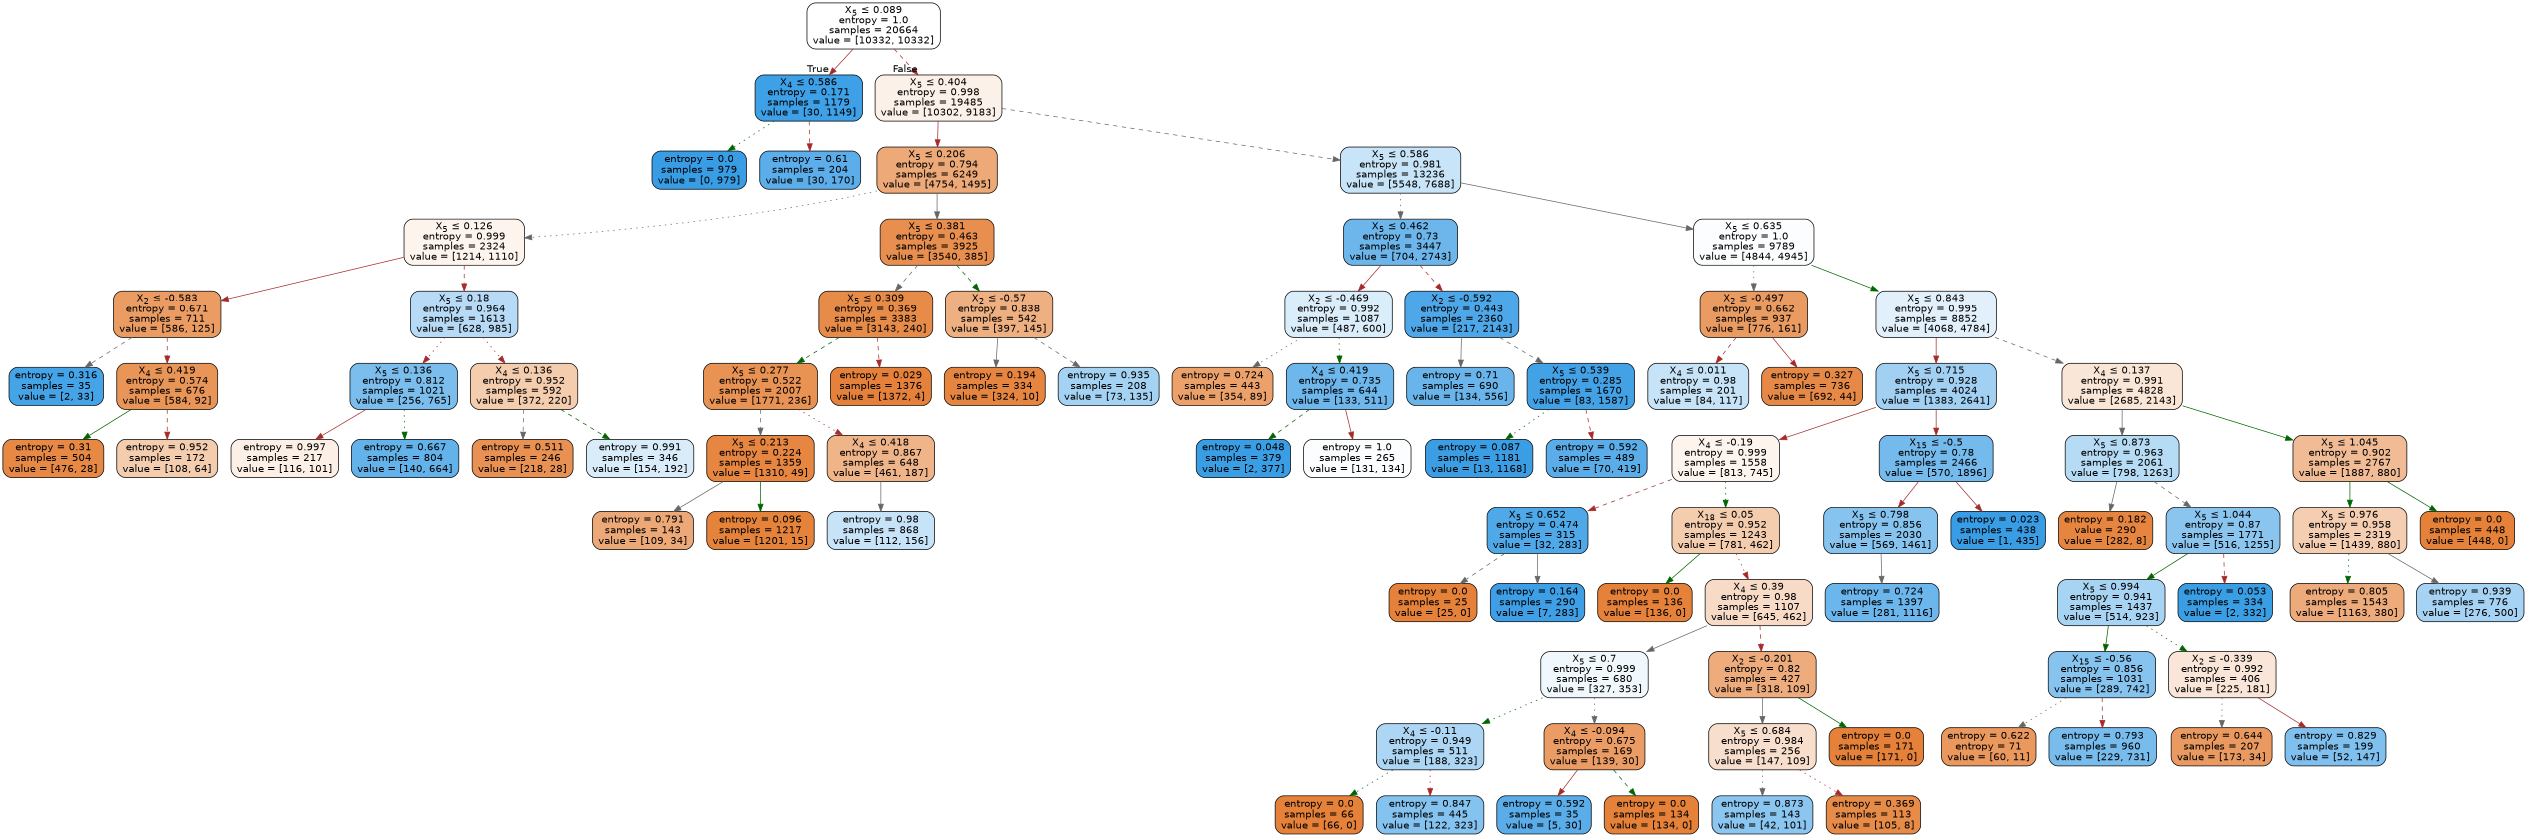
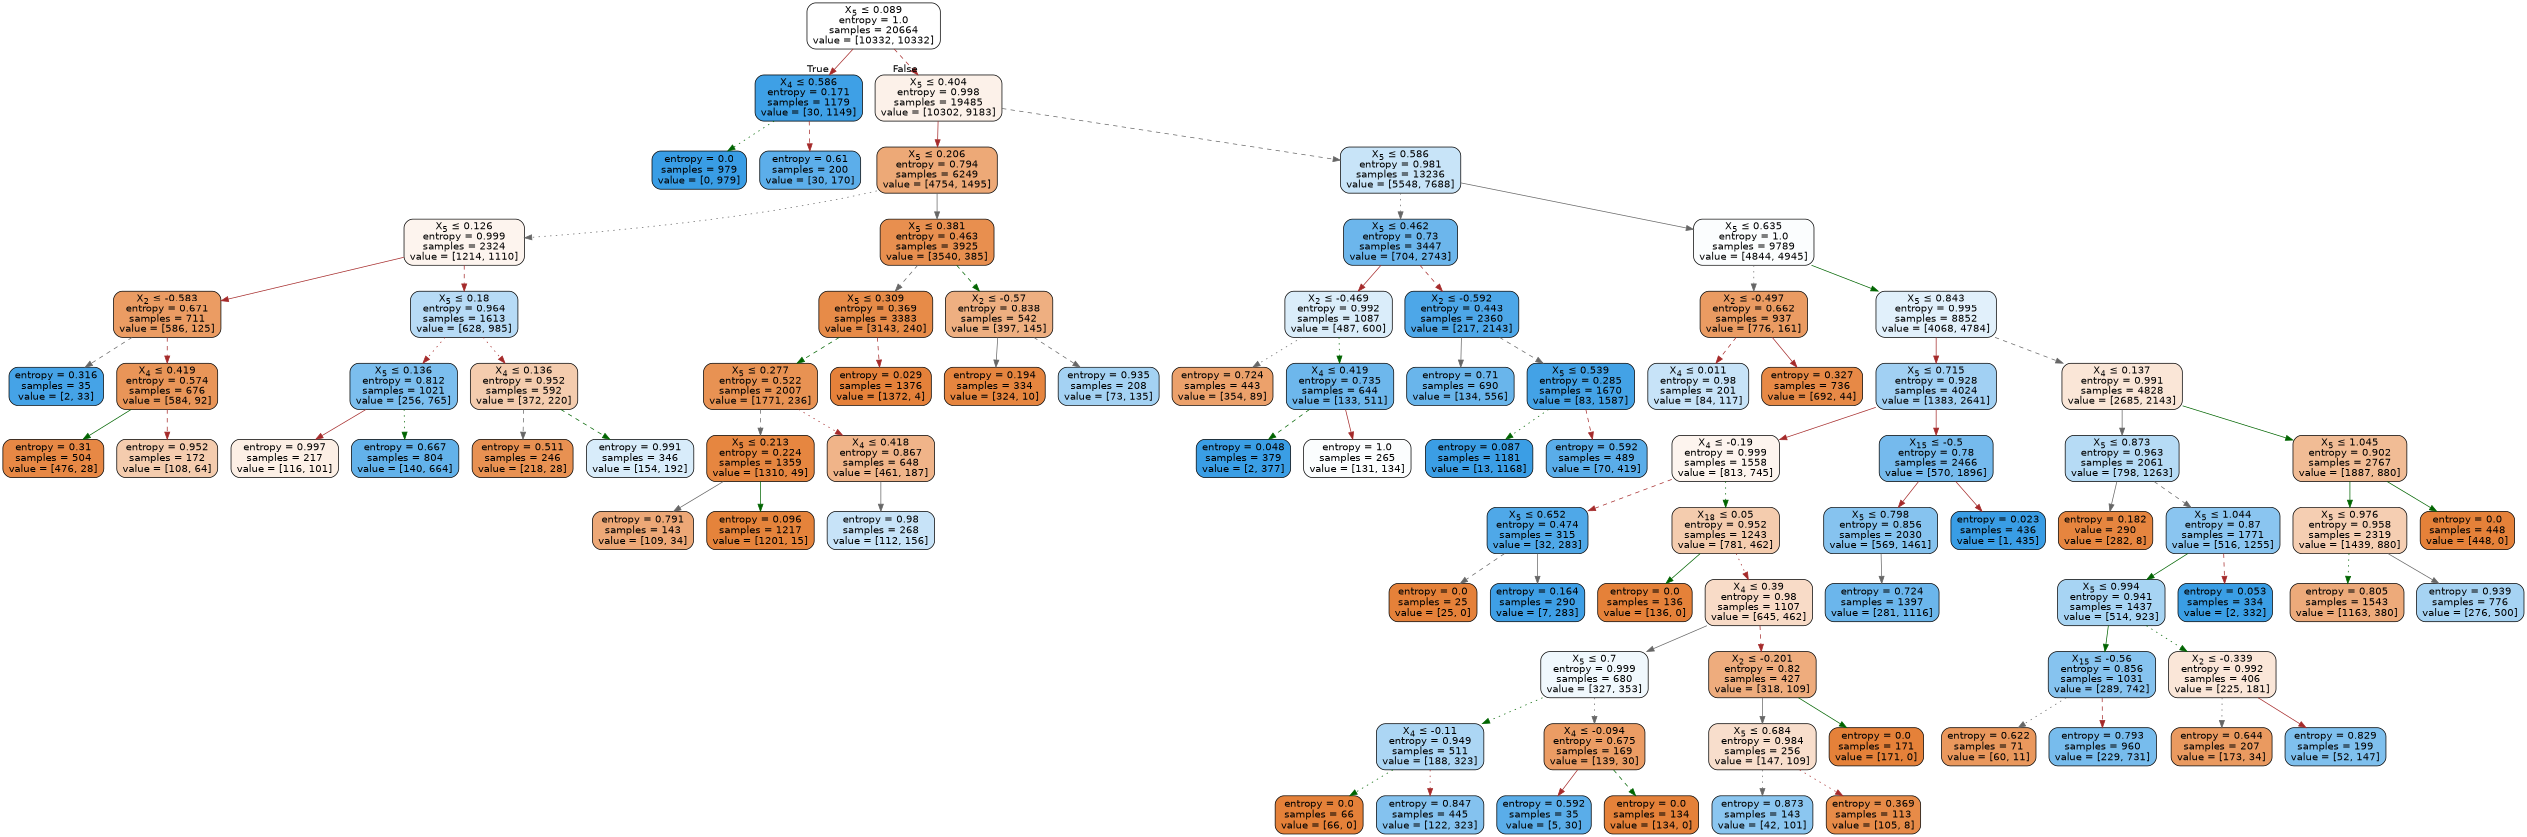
node "entropy = 0.61": text "samples = 204" -> "samples = 200"
node "entropy = 0.98": text "samples = 868" -> "samples = 268"
node "entropy = 0.023": text "samples = 438" -> "samples = 436"
node "entropy = 0.622": text "entropy = 71" -> "samples = 71"
